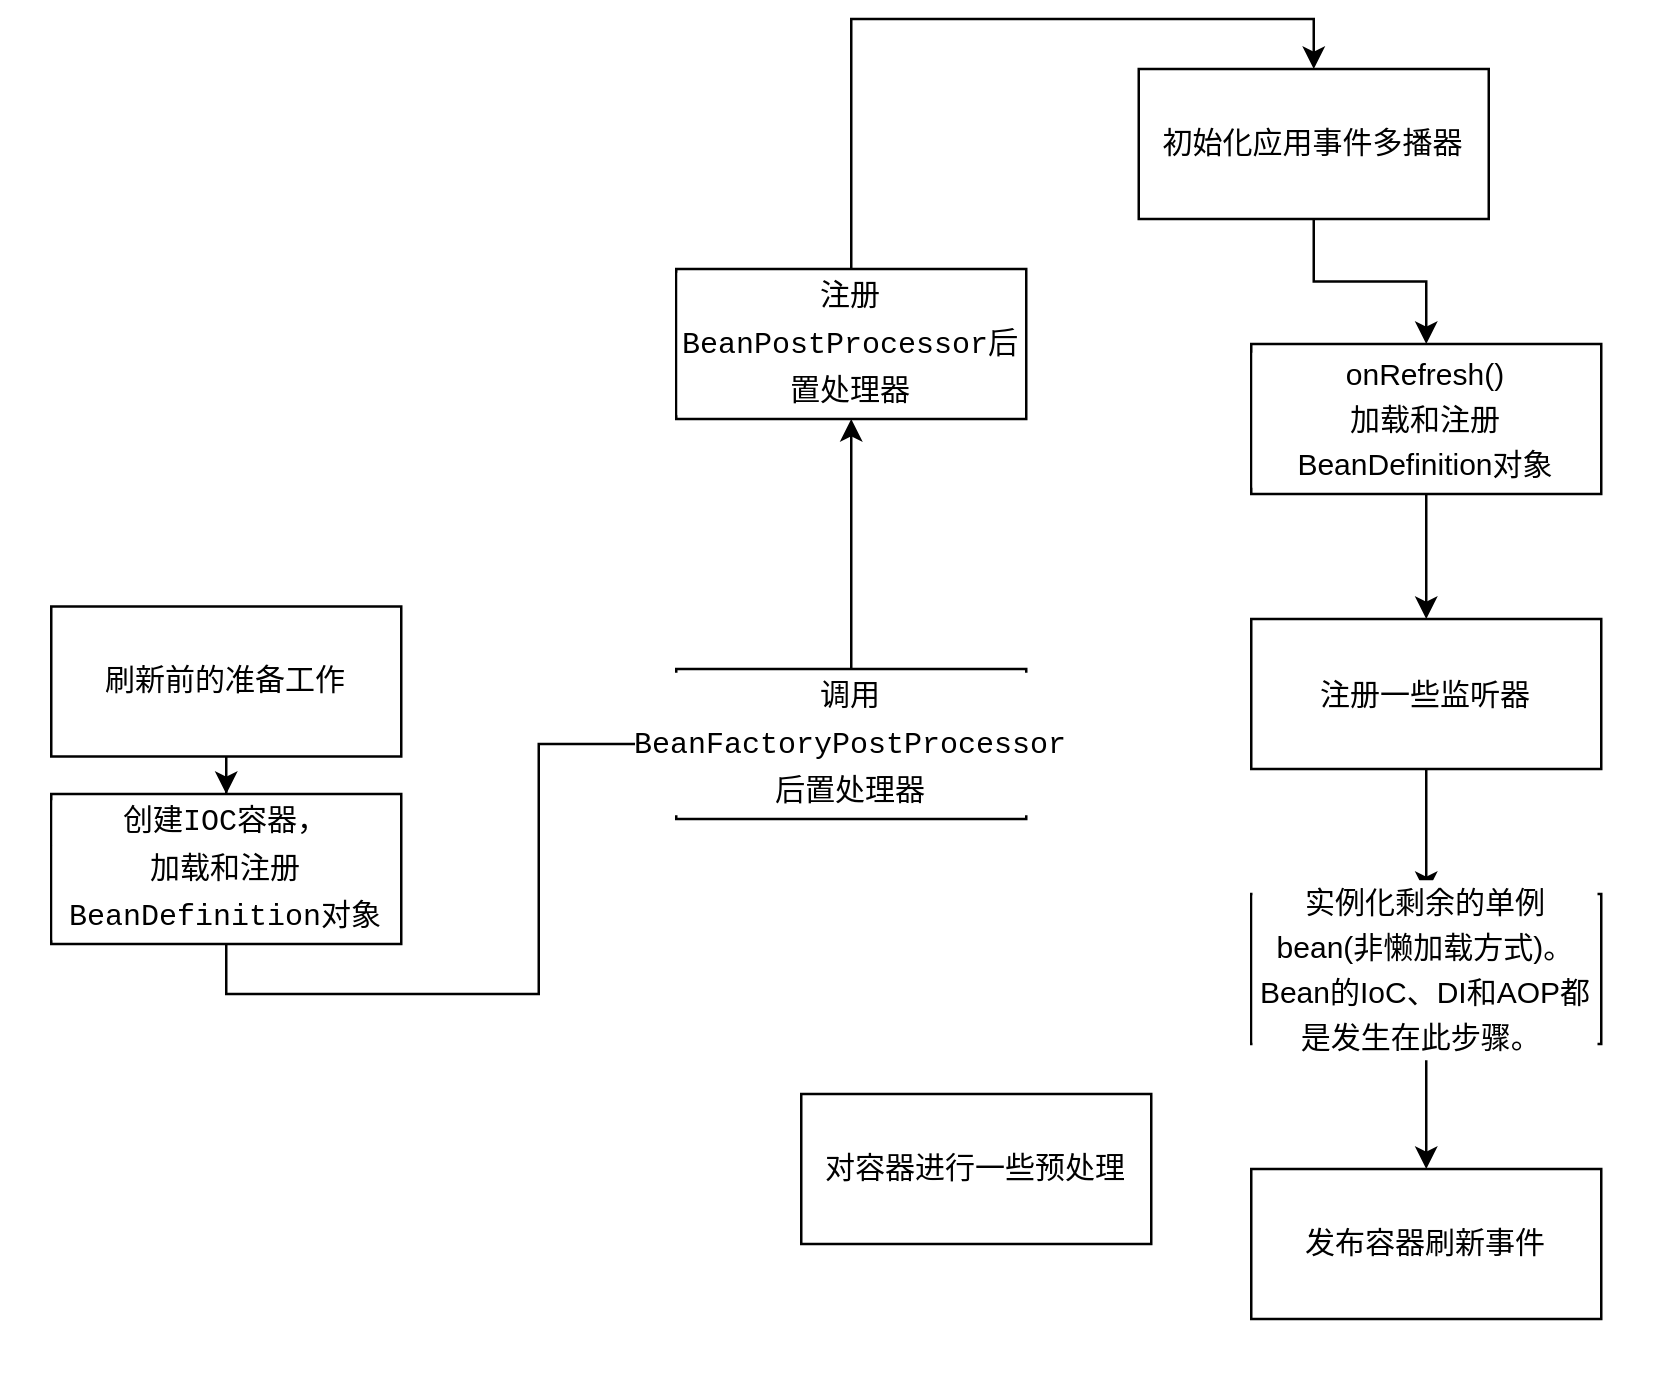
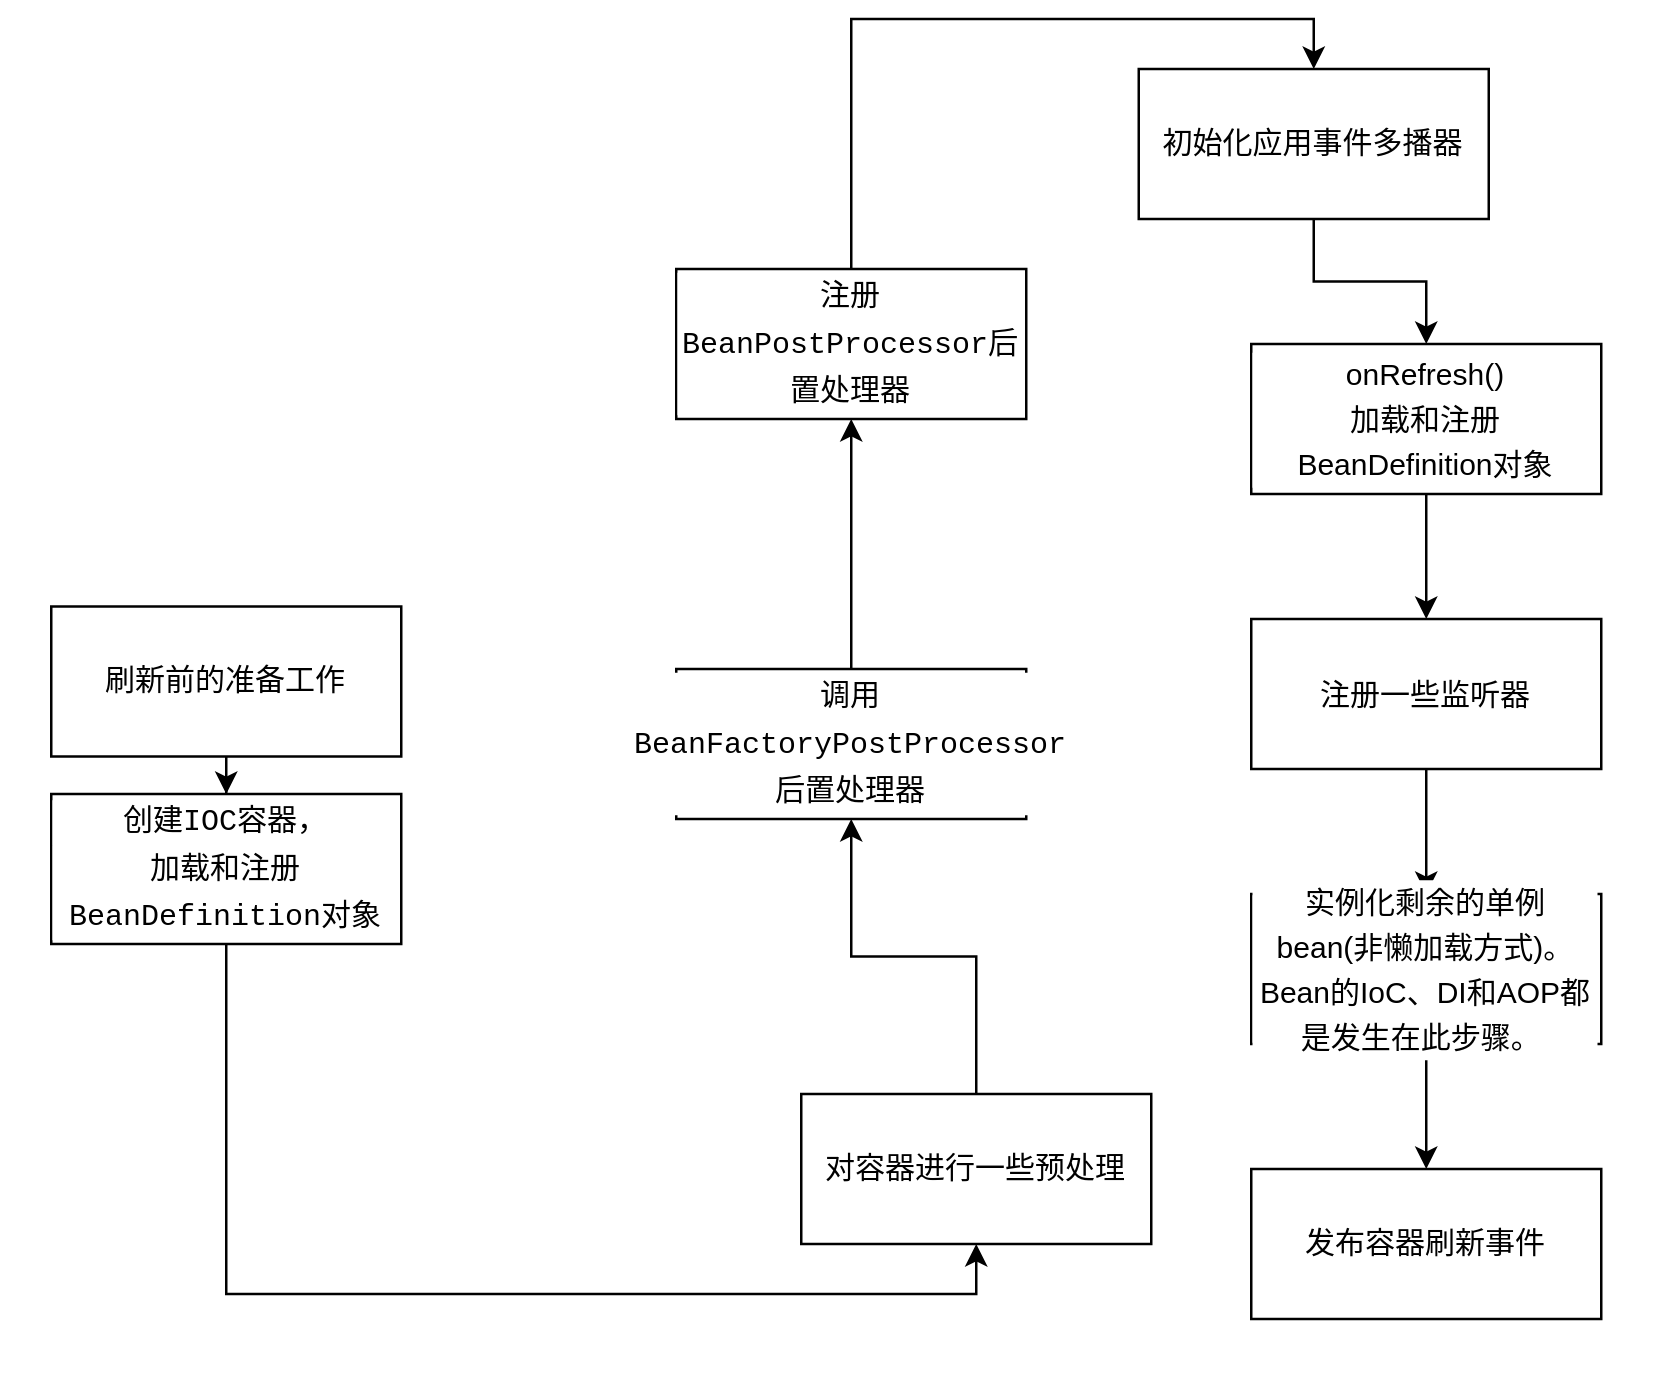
edge "对容器进行一些预处理" -> "调用BeanFactoryPostProcessor后置处理器": added
edge "创建IOC容器， 加载和注册BeanDefinition对象" -> "调用BeanFactoryPostProcessor后置处理器": now "创建IOC容器， 加载和注册BeanDefinition对象" -> "对容器进行一些预处理"
